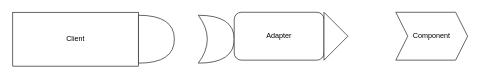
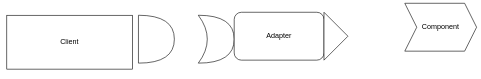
node "Component": moved (432, 36) -> (441, 27)
node "Client": moved (75, 39) -> (69, 42)
